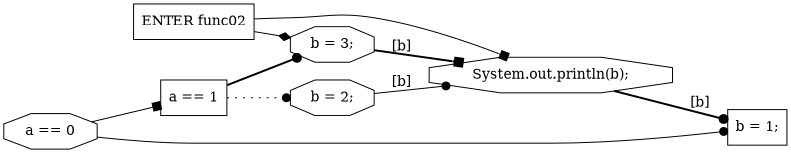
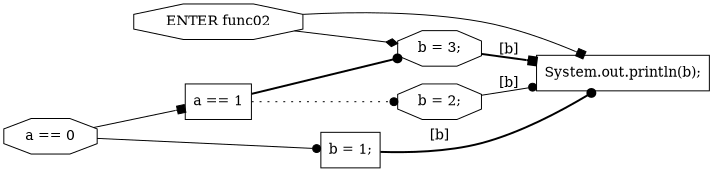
node "ENTER func02": shape box -> octagon
node "System.out.println(b);": shape octagon -> box
edge "System.out.println(b);" -> "b = 1;": reversed
